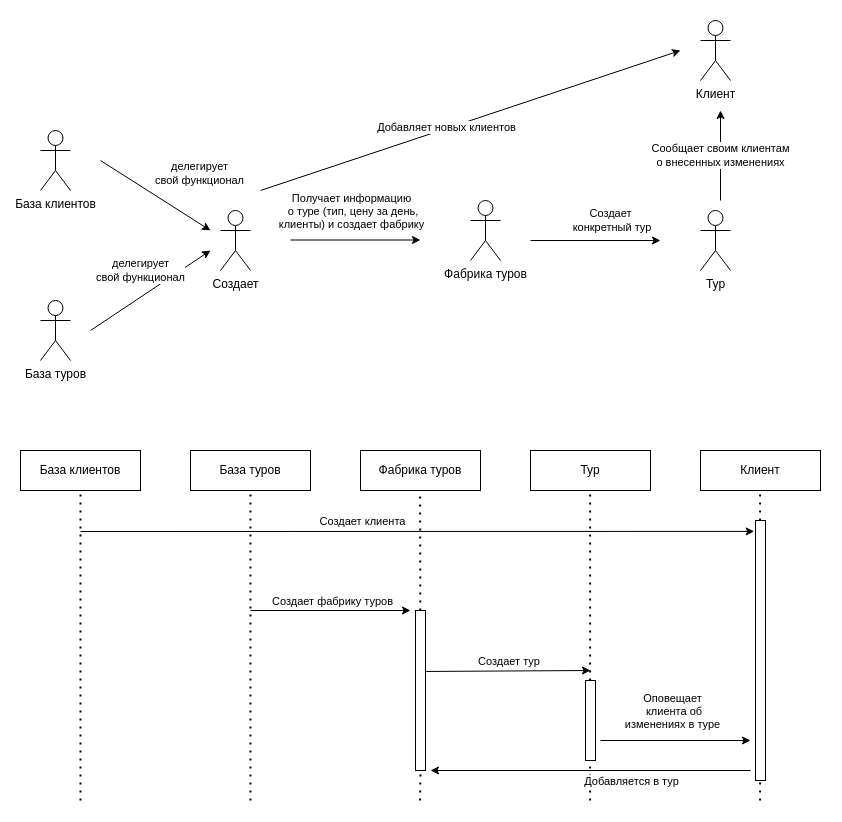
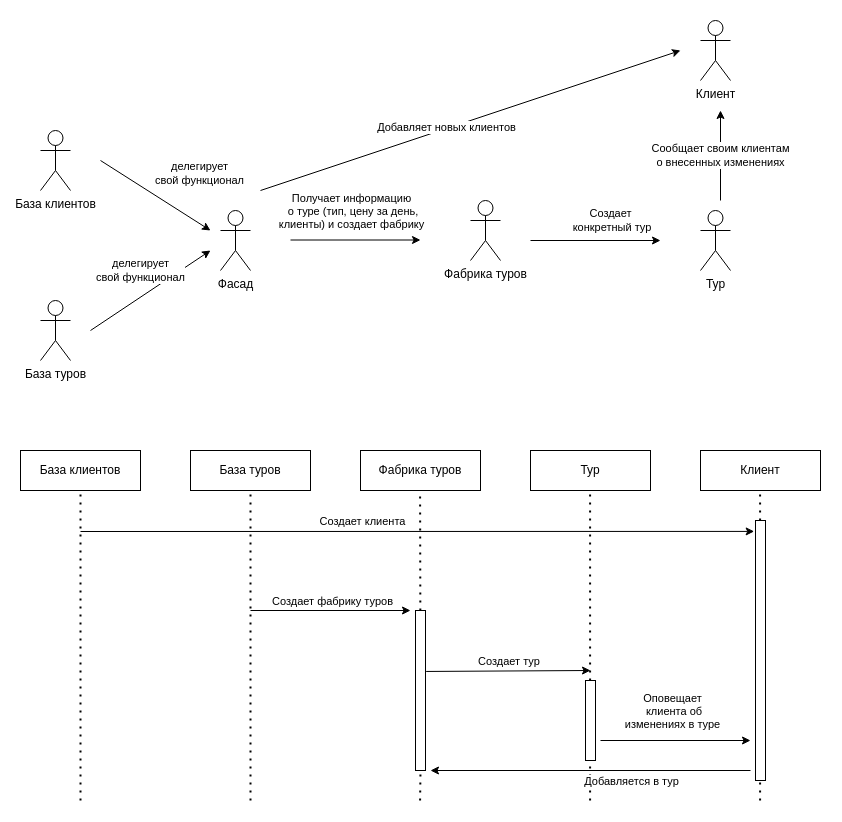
node "Создает": label "Создает" -> "Фасад"
